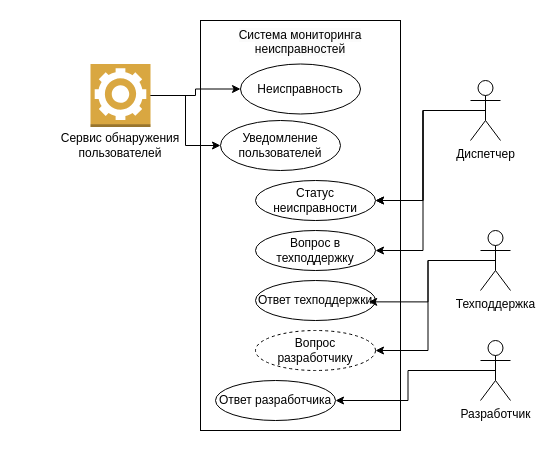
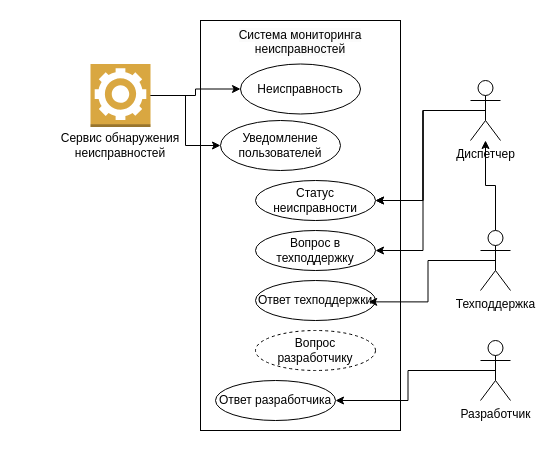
node "Сервис обнаружения пользователей": label "Сервис обнаружения пользователей" -> "Сервис обнаружения неисправностей"
edge "Техподдержка" -> "Вопрос разработчику": now "Техподдержка" -> "Диспетчер"
